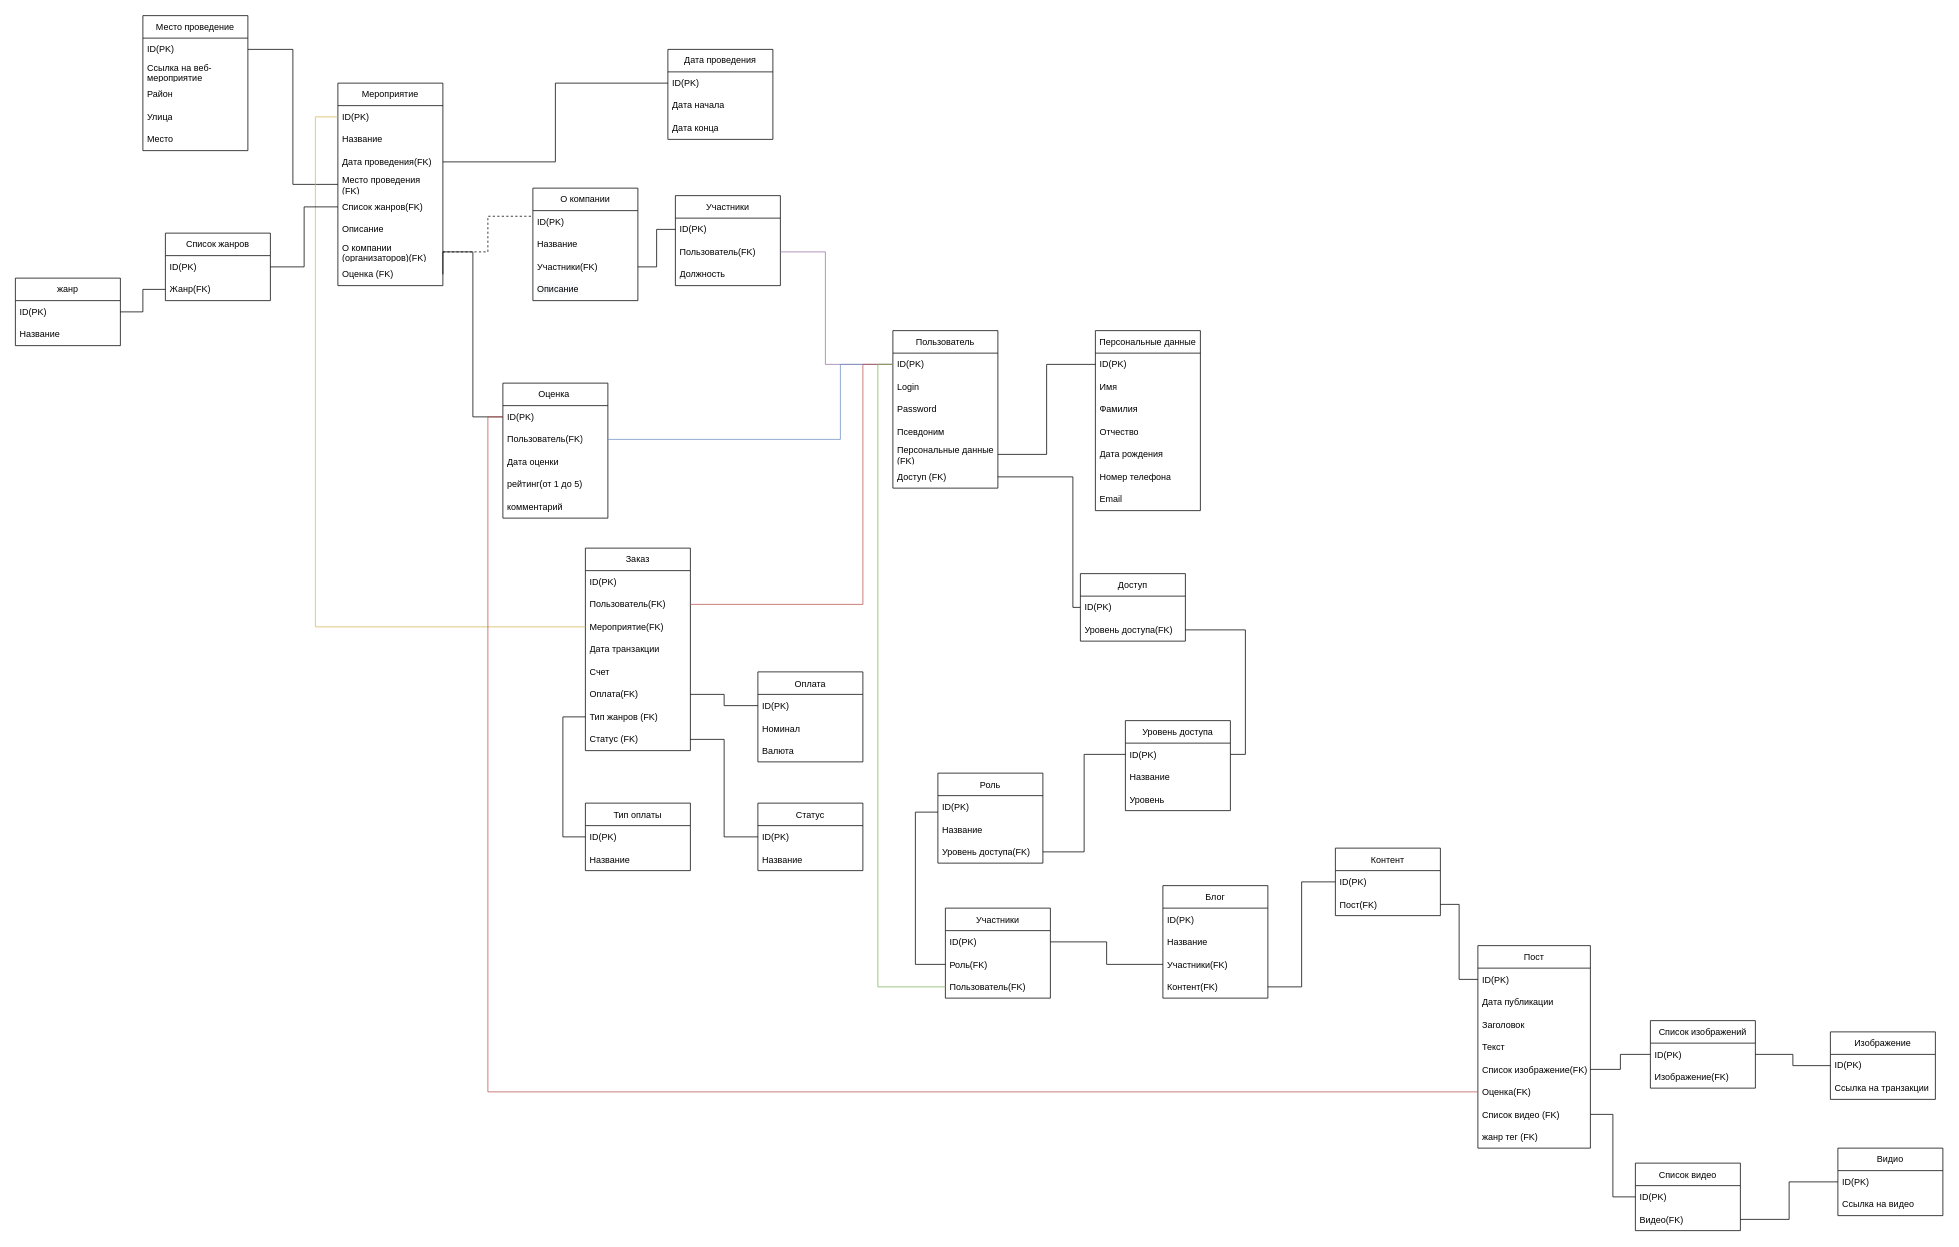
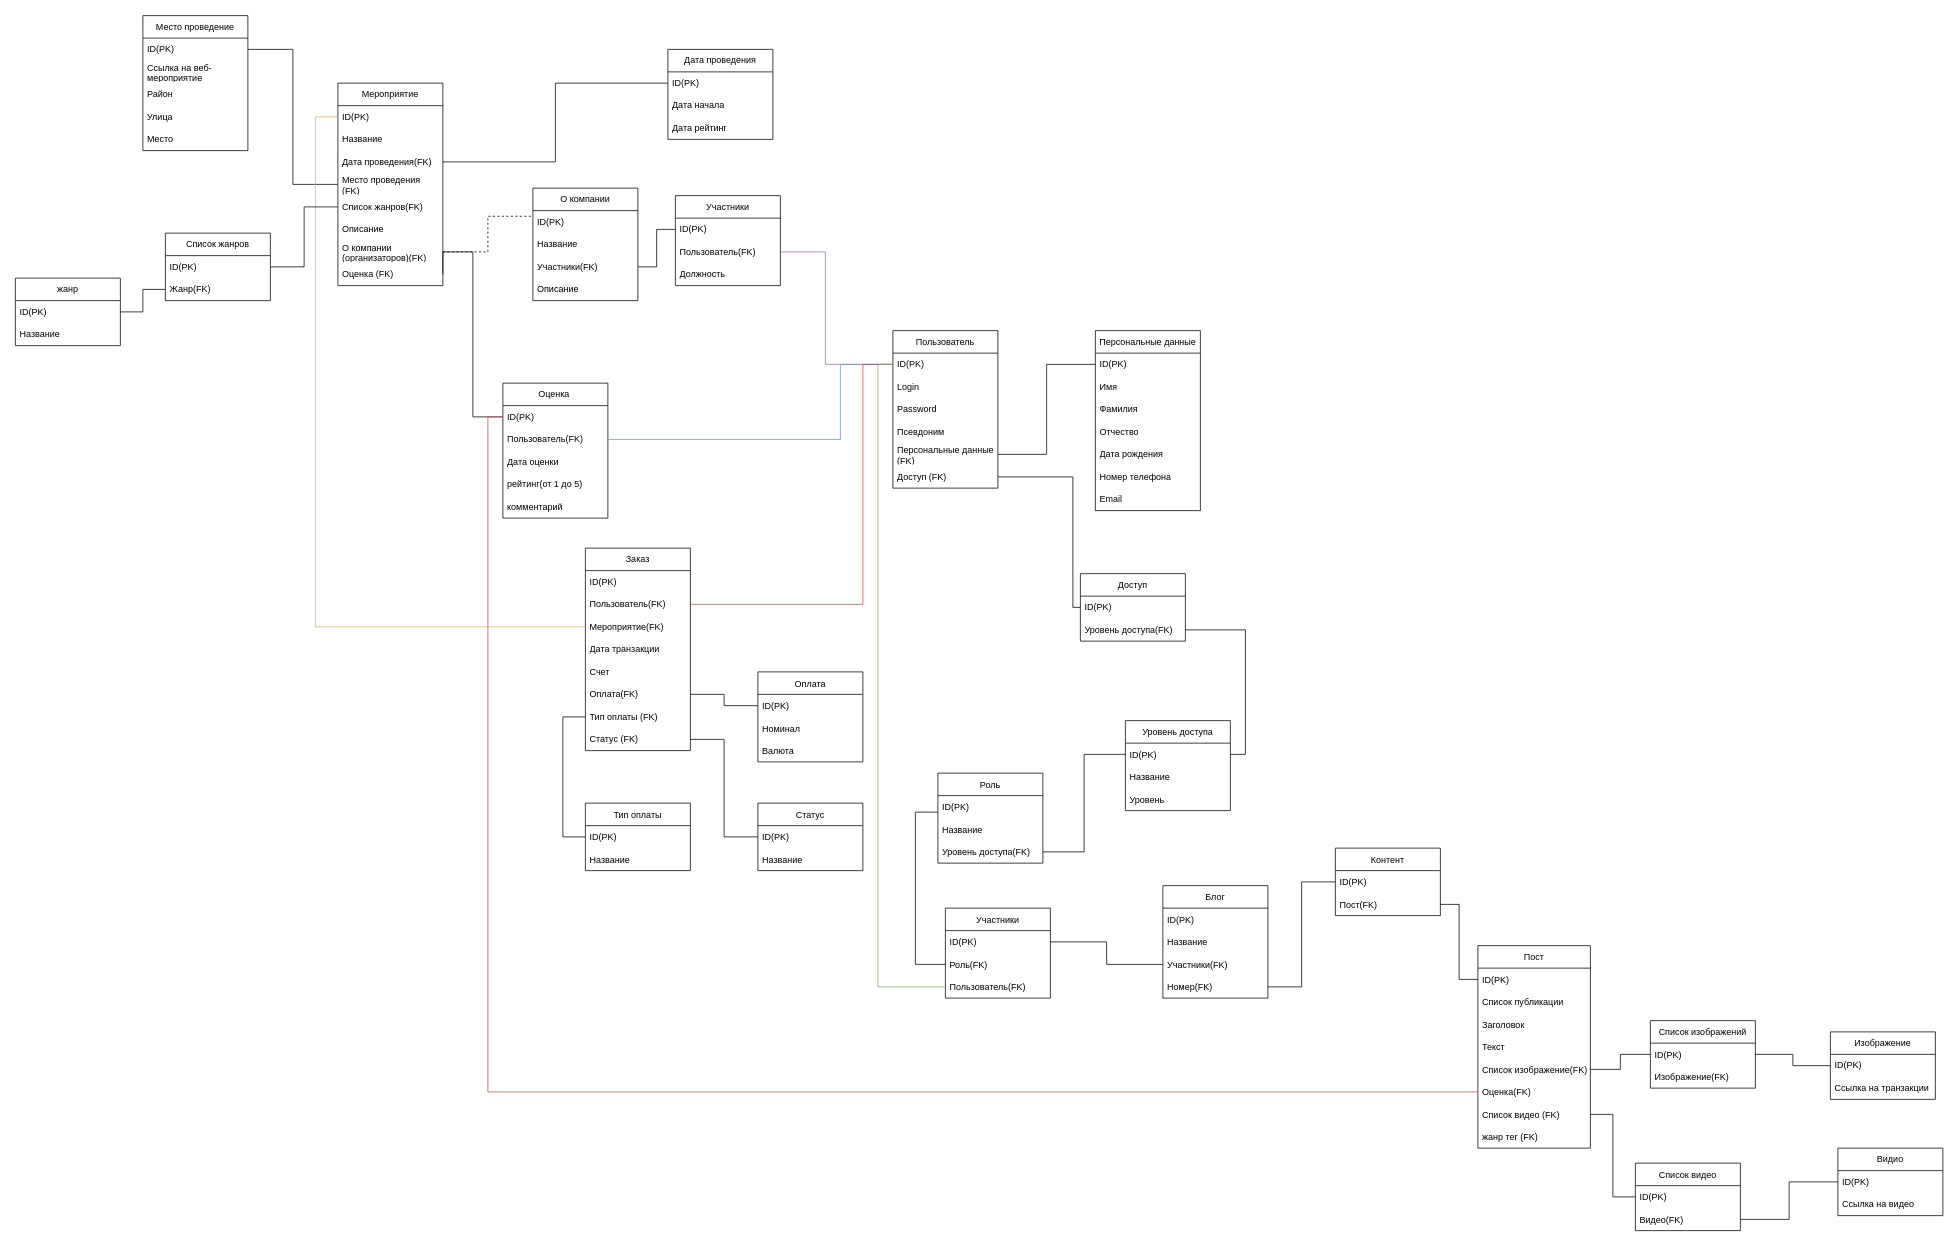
node "Дата конца": label "Дата конца" -> "Дата рейтинг"
node "Тип жанров (FK)": label "Тип жанров (FK)" -> "Тип оплаты (FK)"
node "Контент(FK)": label "Контент(FK)" -> "Номер(FK)"
node "Дата публикации": label "Дата публикации" -> "Список публикации"
